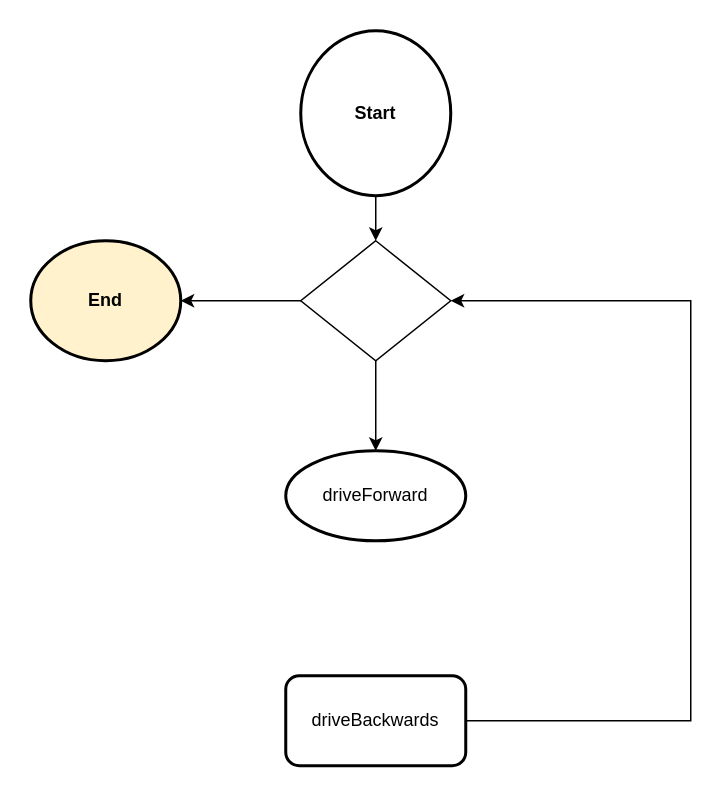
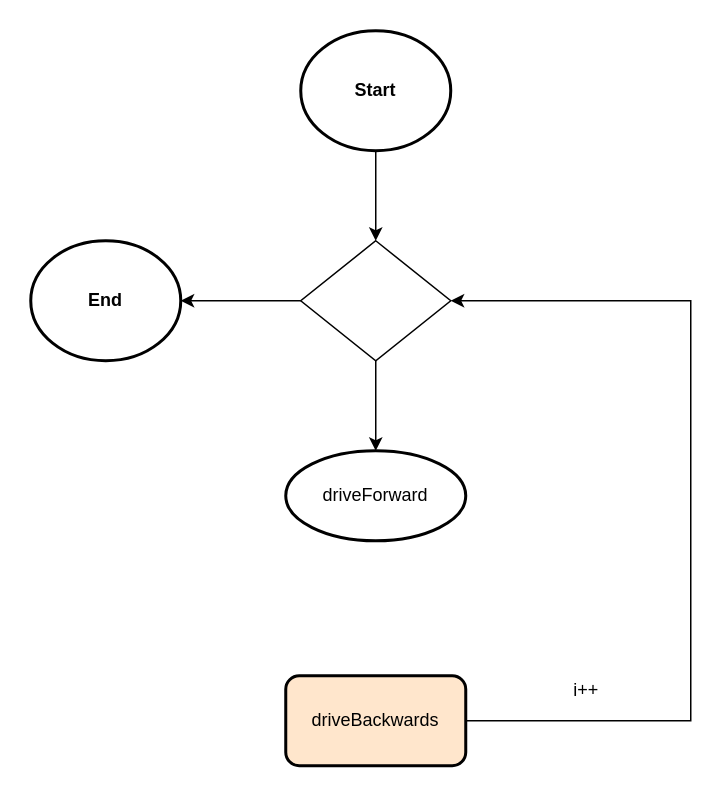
node "Start": size 150x165 -> 150x120
node "End": fillcolor #fff2cc -> #ffffff
node "i++": added
node "driveBackwards": fillcolor #ffffff -> #ffe6cc
